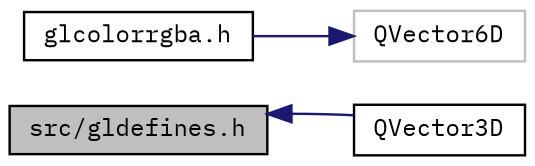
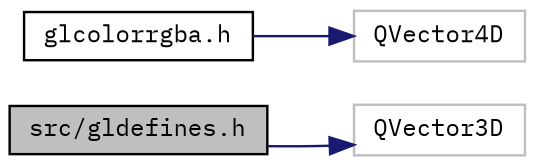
node "QVector6D": label "QVector6D" -> "QVector4D"
edge "QVector3D" -> "src/gldefines.h": reversed
node "QVector3D": color black -> grey75
